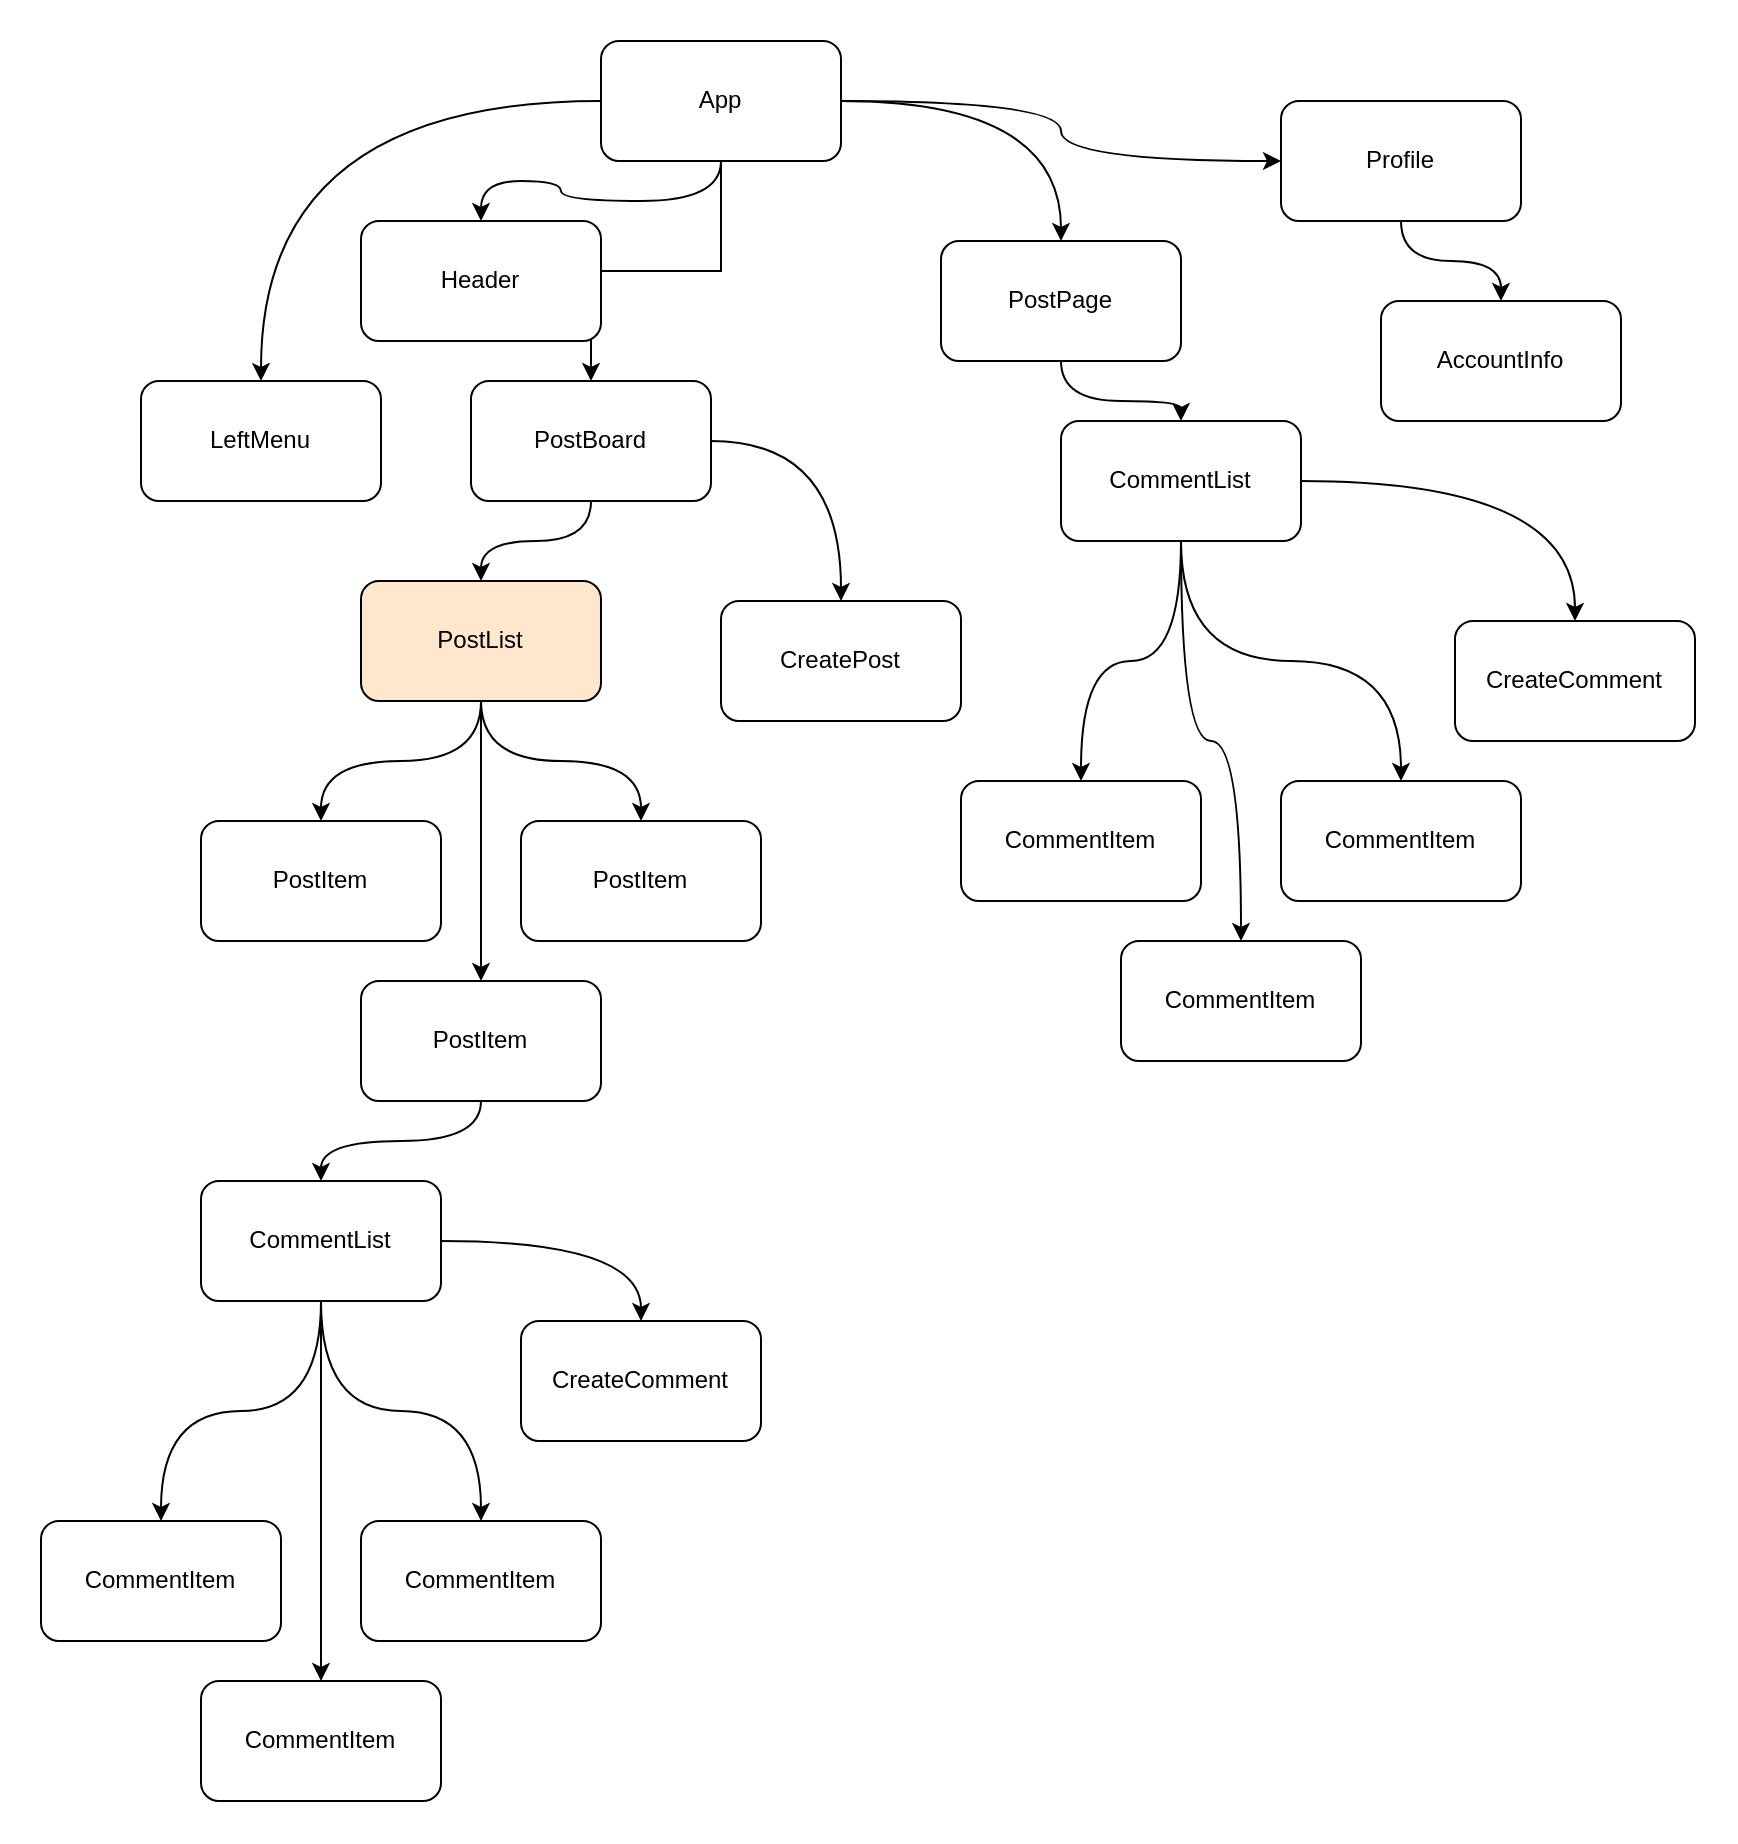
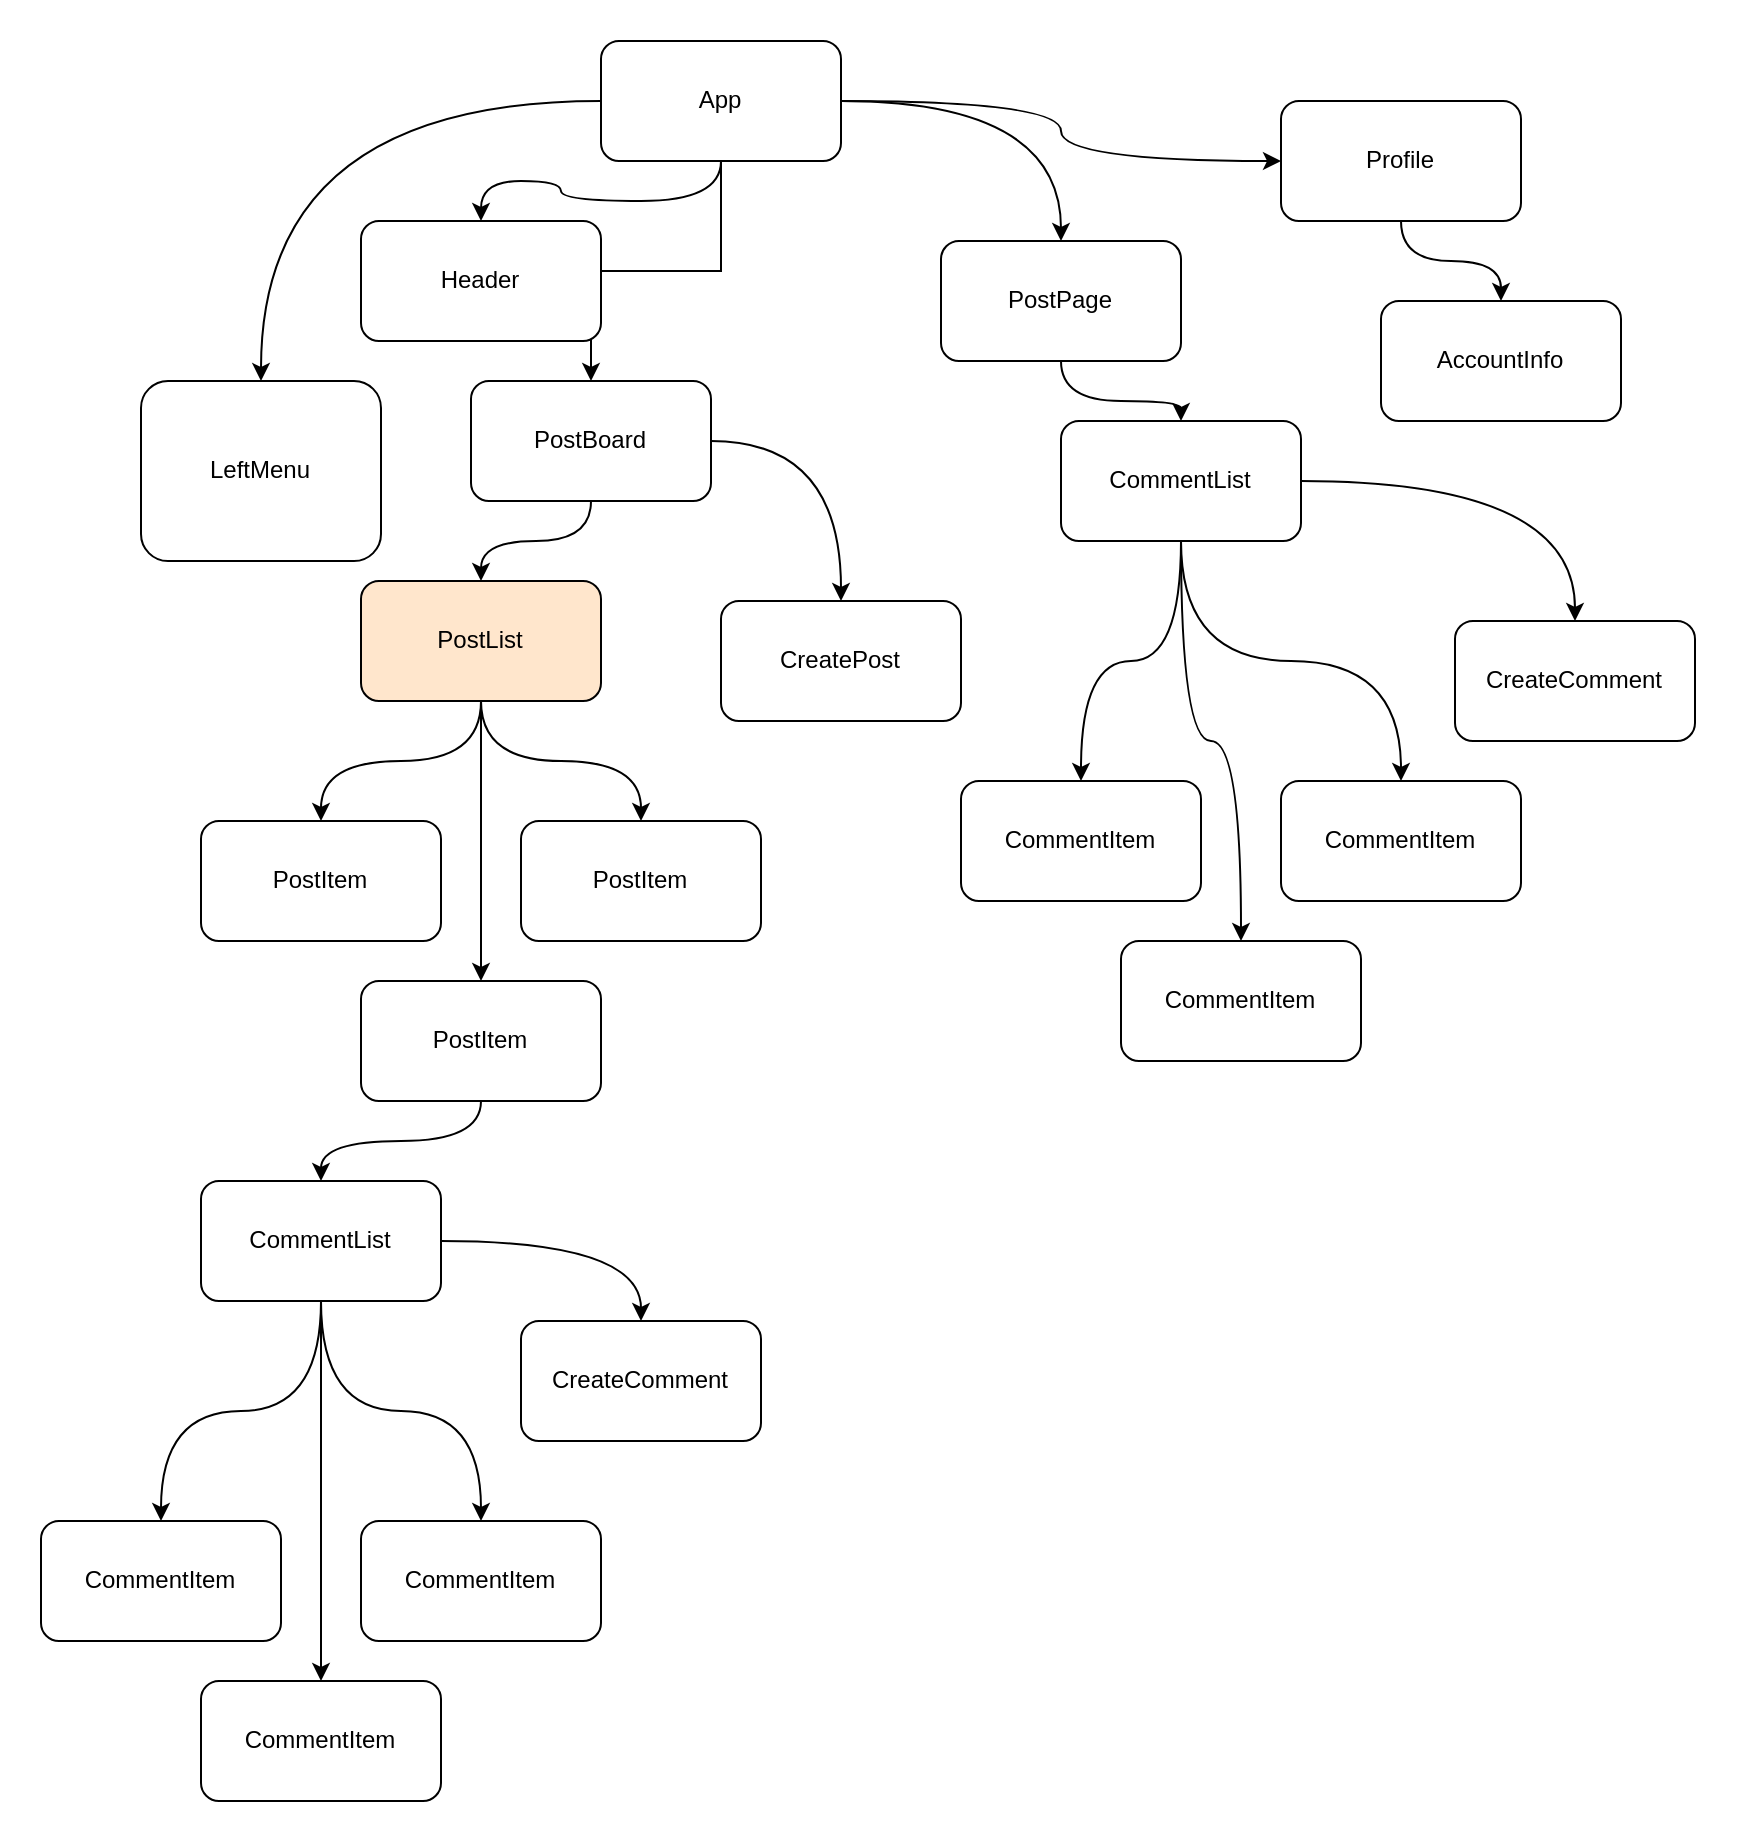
node "LeftMenu": size 240x120 -> 240x180
